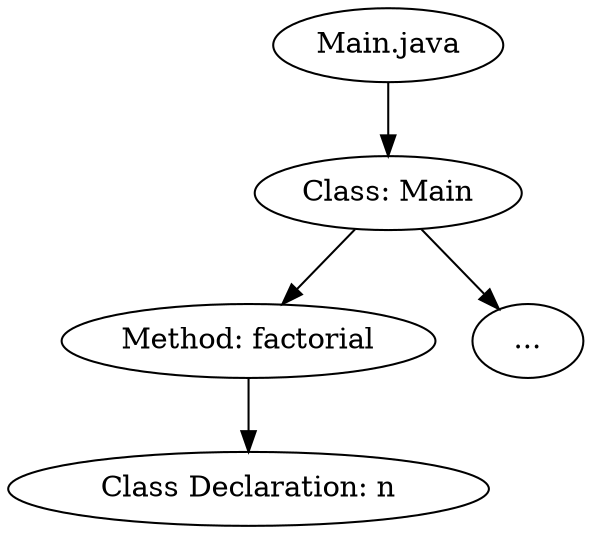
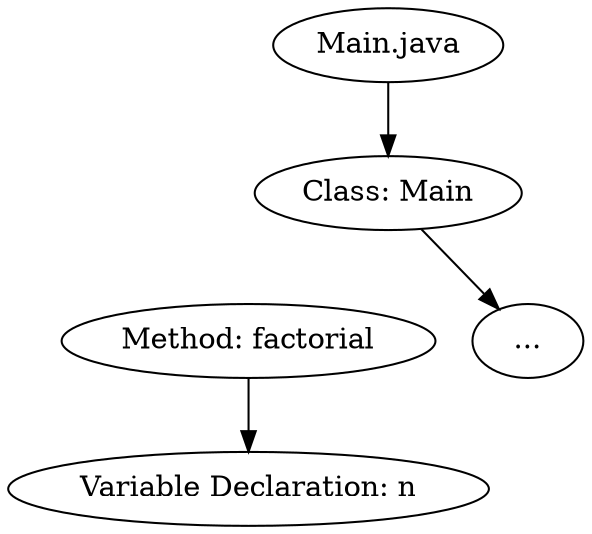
edge "Class: Main" -> "Method: factorial": removed
node "Class Declaration: n": label "Class Declaration: n" -> "Variable Declaration: n"
